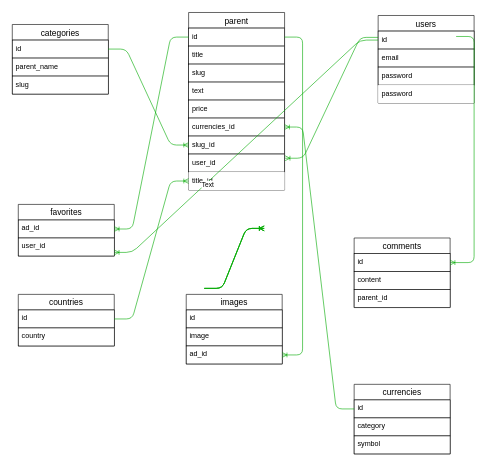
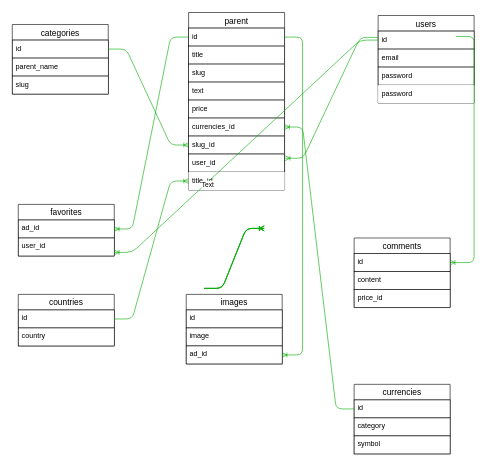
node "parent_id": label "parent_id" -> "price_id"
